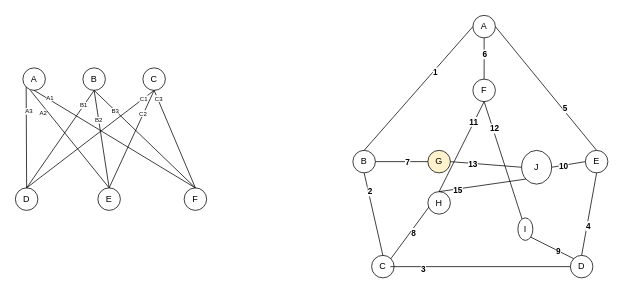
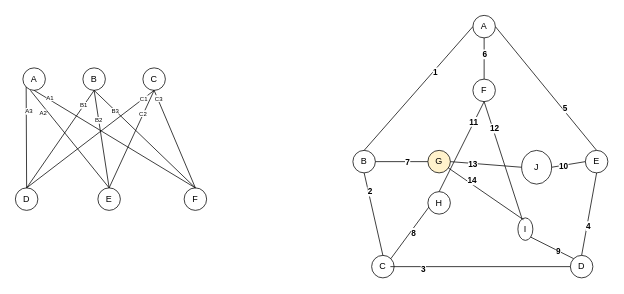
edge "J" -- "H": removed, label "15"
edge "G" -- "I": added, label "14"
